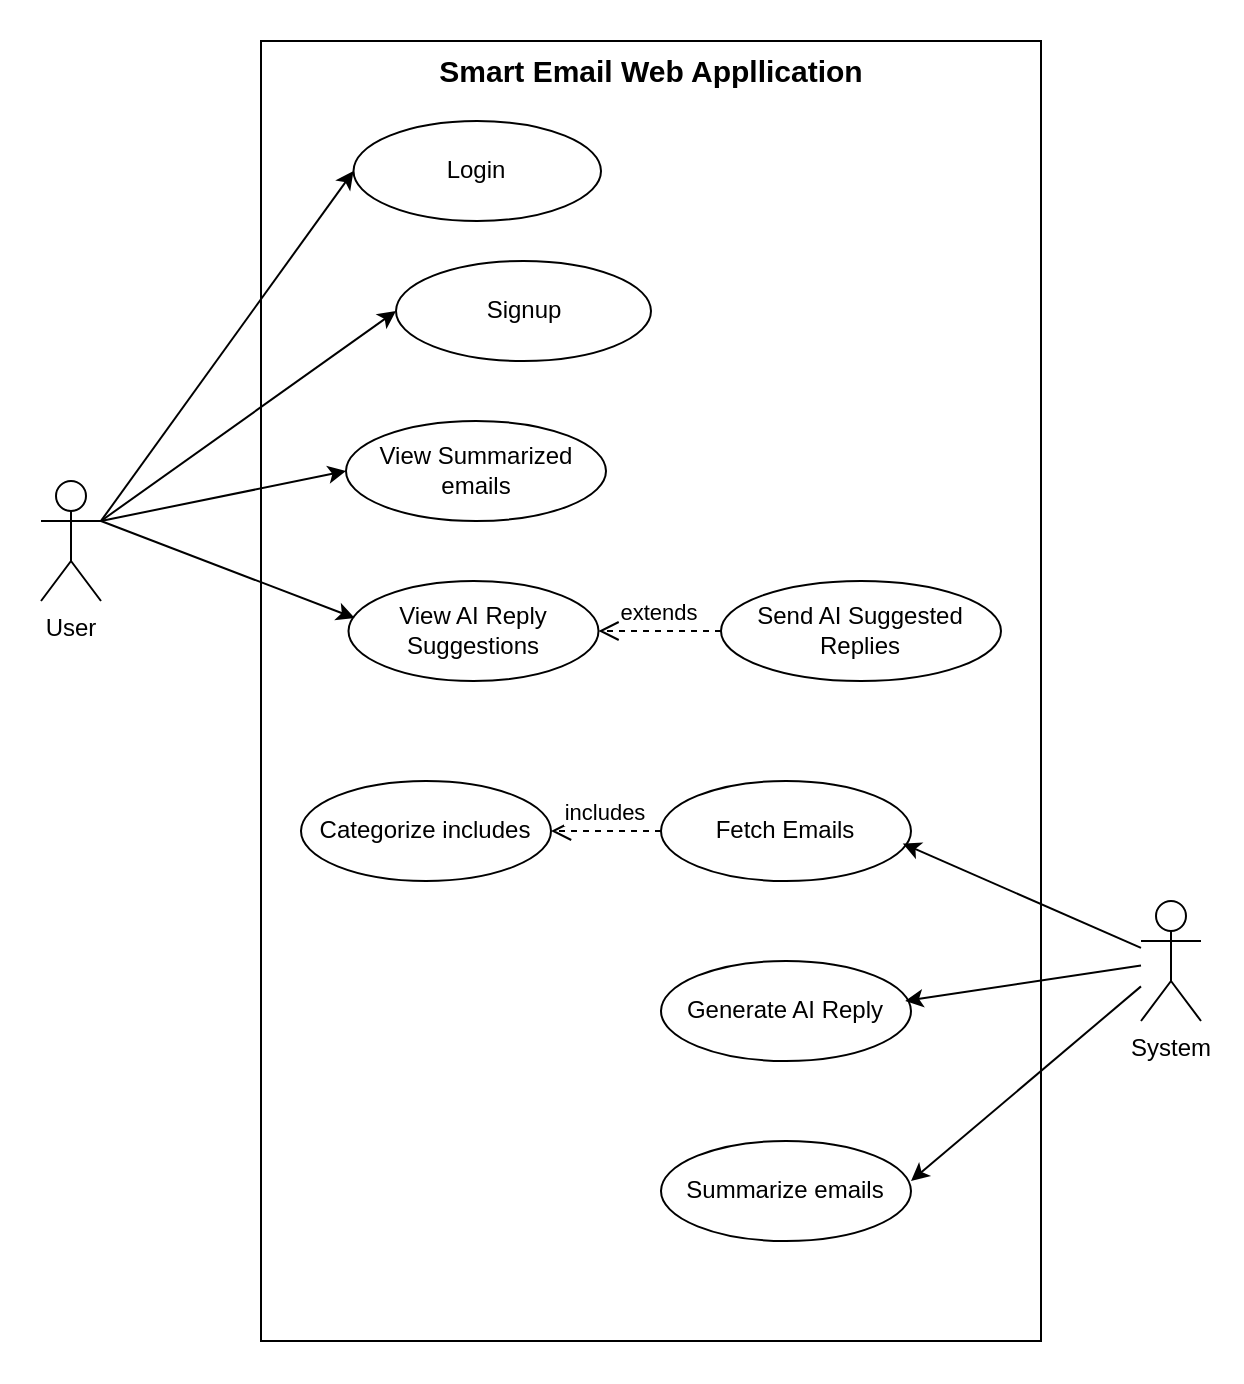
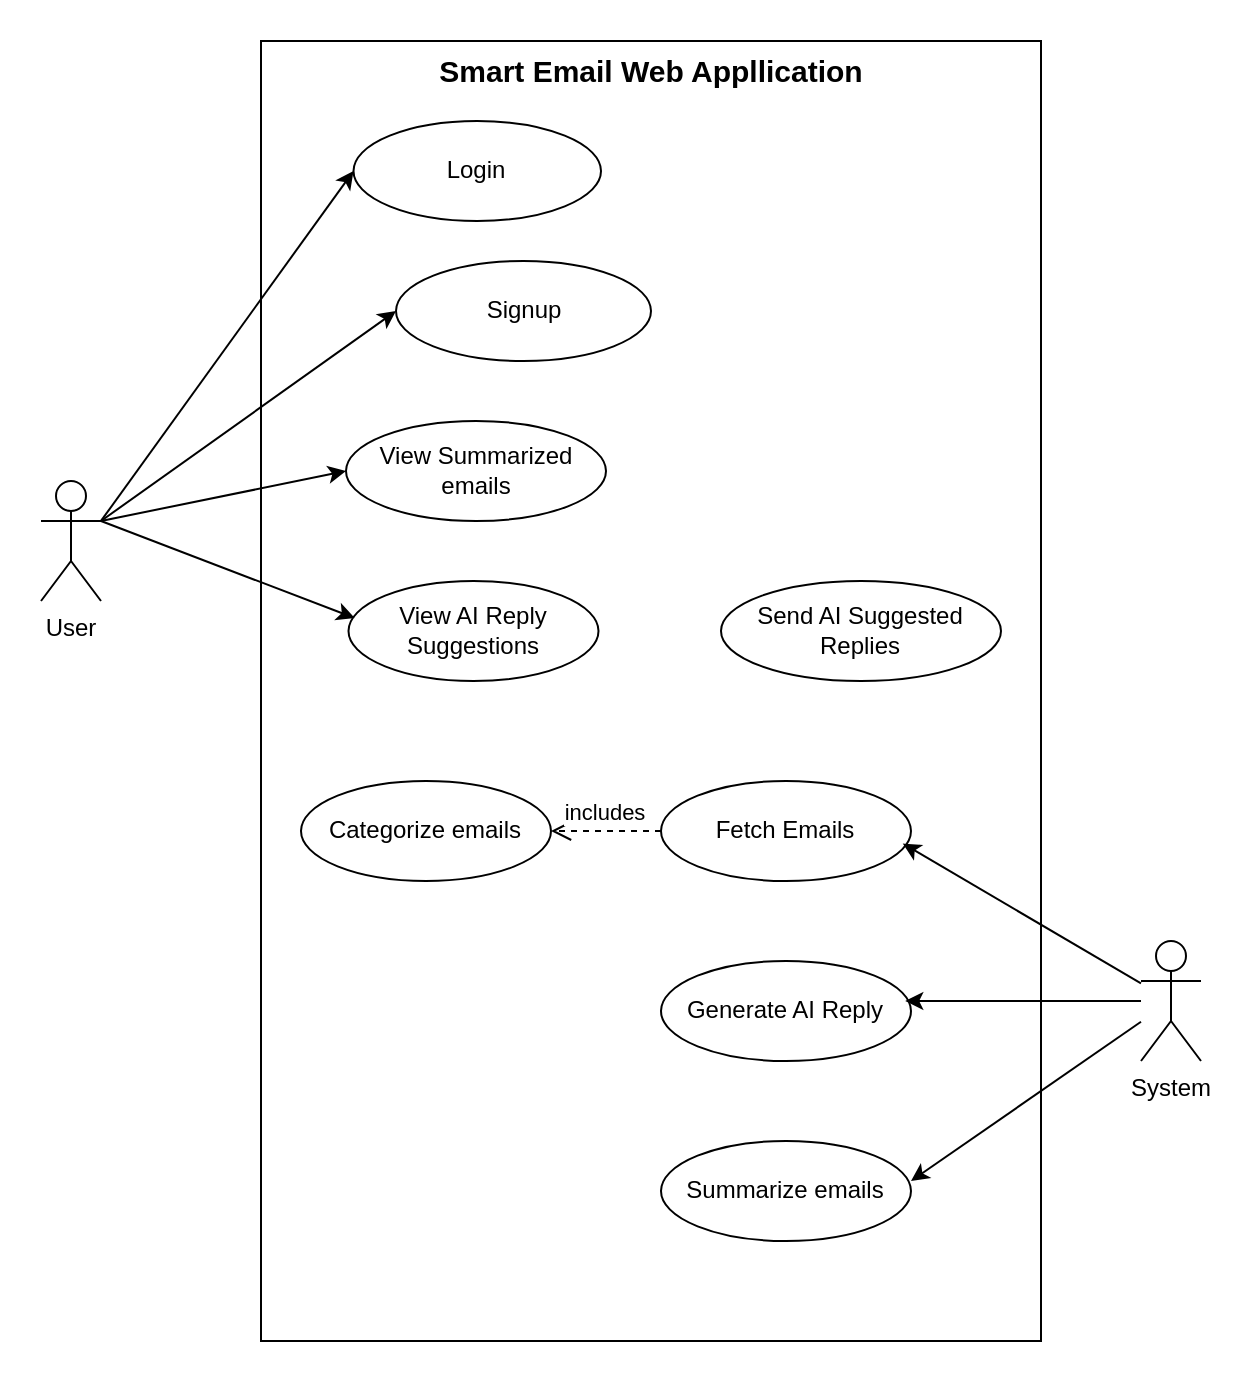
edge "Send AI Suggested Replies" -> "View AI Reply Suggestions": removed, label "extends"
node "Categorize includes": label "Categorize includes" -> "Categorize emails"
node "System": moved (1171, 961) -> (1171, 1001)
